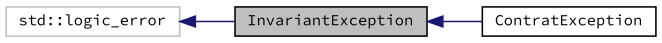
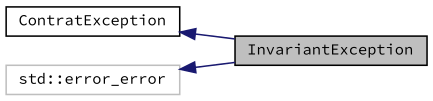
node "std::logic_error": label "std::logic_error" -> "std::error_error"
edge "ContratException" -> "InvariantException": reversed
